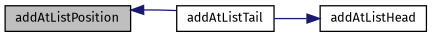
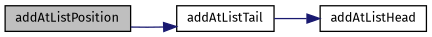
edge "addAtListTail" -> "addAtListPosition": reversed
